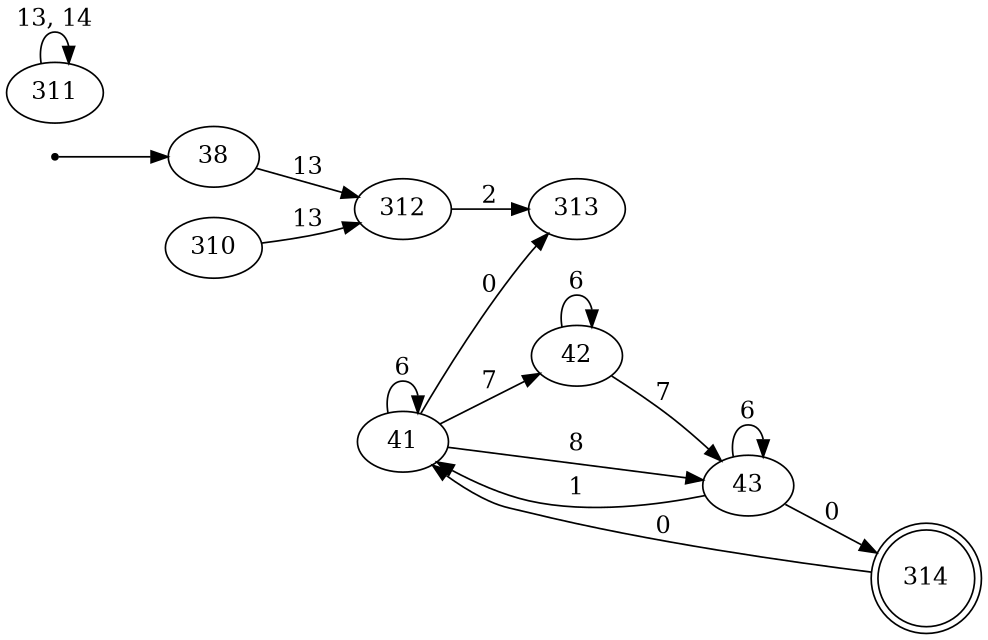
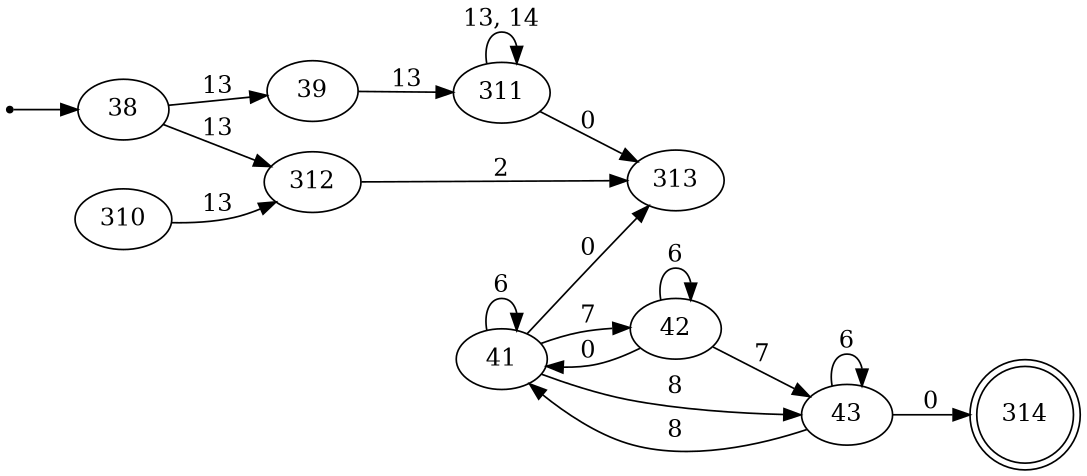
node "39": added
edge "311" -> "313": added, label "0"
edge "43" -> "41": label "1" -> "8"
edge "314" -> "41": now "42" -> "41"
